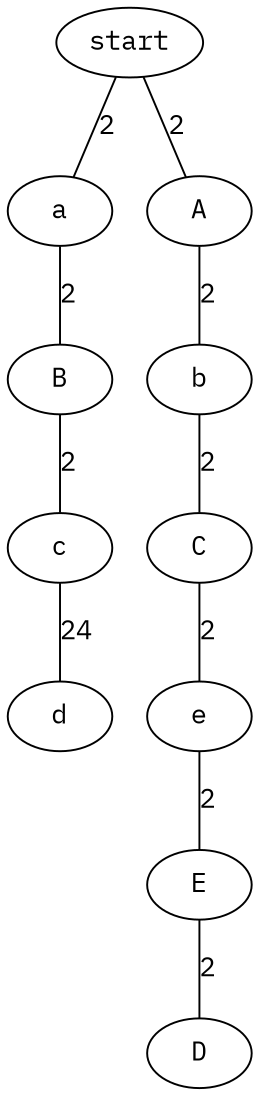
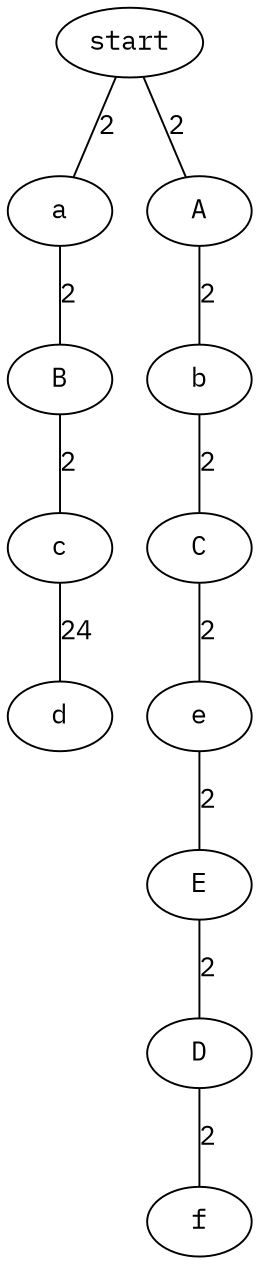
node "f": added
